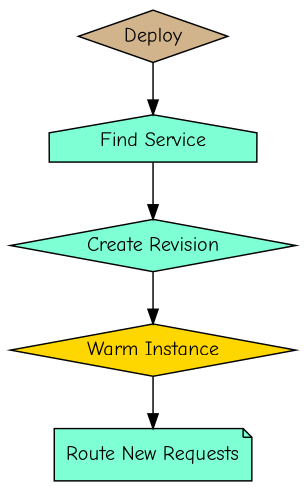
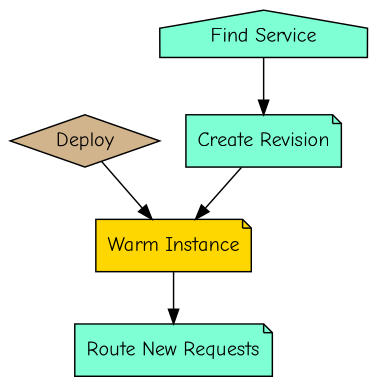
edge "Deploy" -> "Find Service": now "Deploy" -> "Warm Instance"
node "Create Revision": shape diamond -> note
node "Warm Instance": shape diamond -> note
